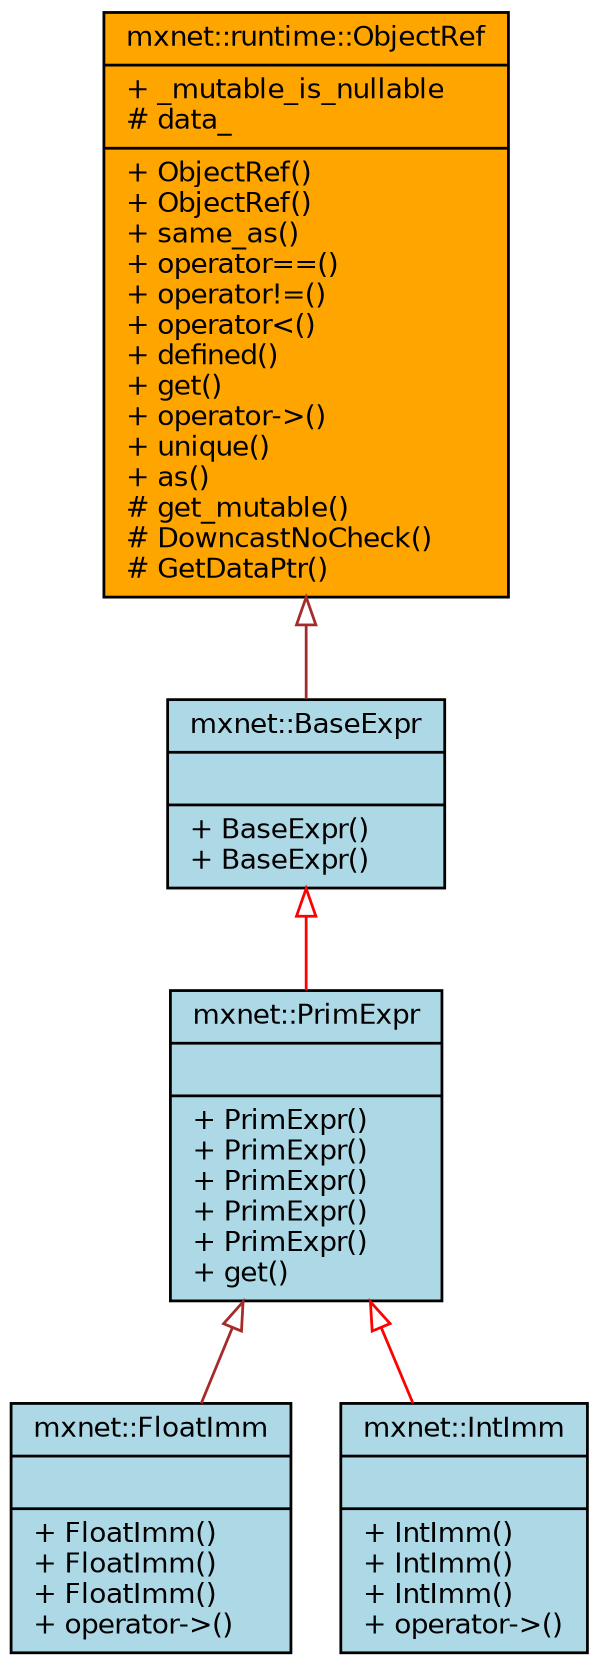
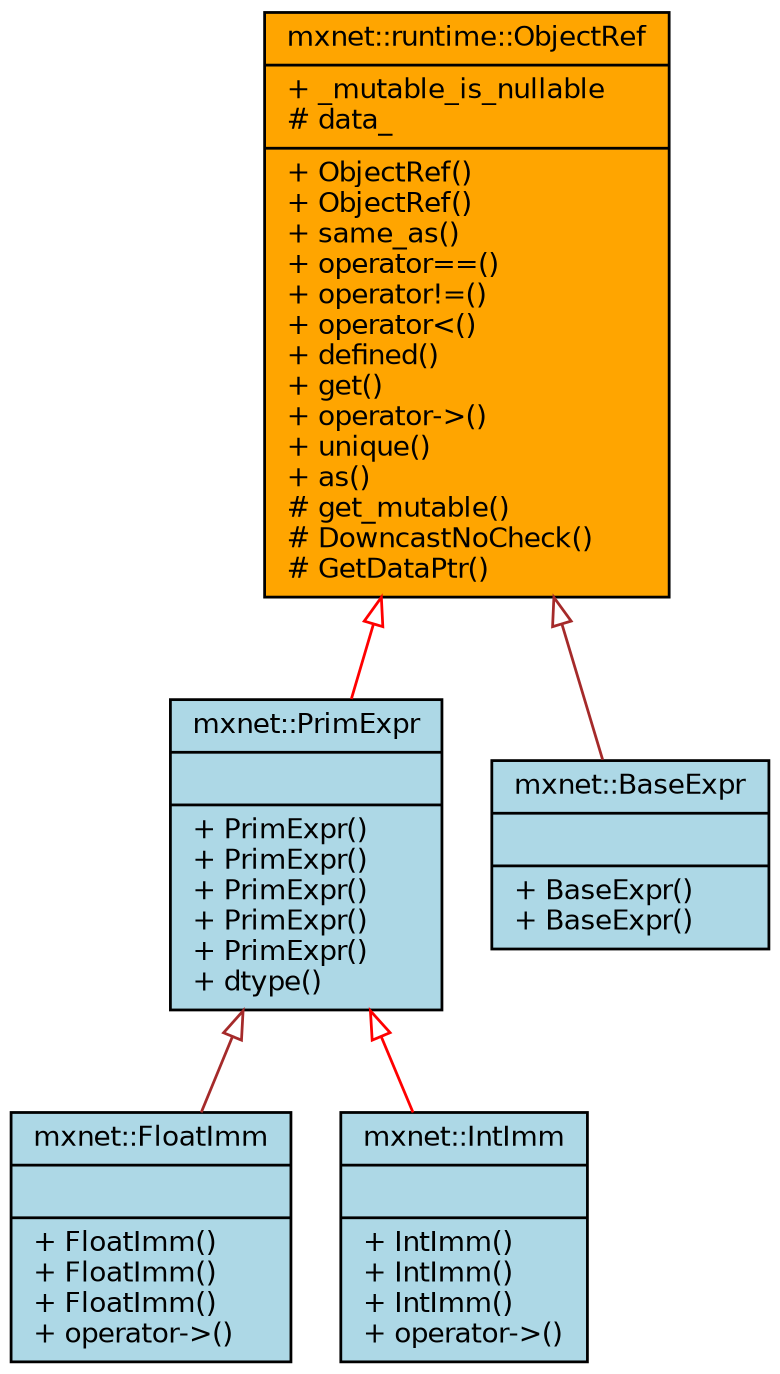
edge "mxnet::PrimExpr" -> "mxnet::BaseExpr": now "mxnet::PrimExpr" -> "mxnet::runtime::ObjectRef"
node "mxnet::PrimExpr": text "+ get()" -> "+ dtype()"
